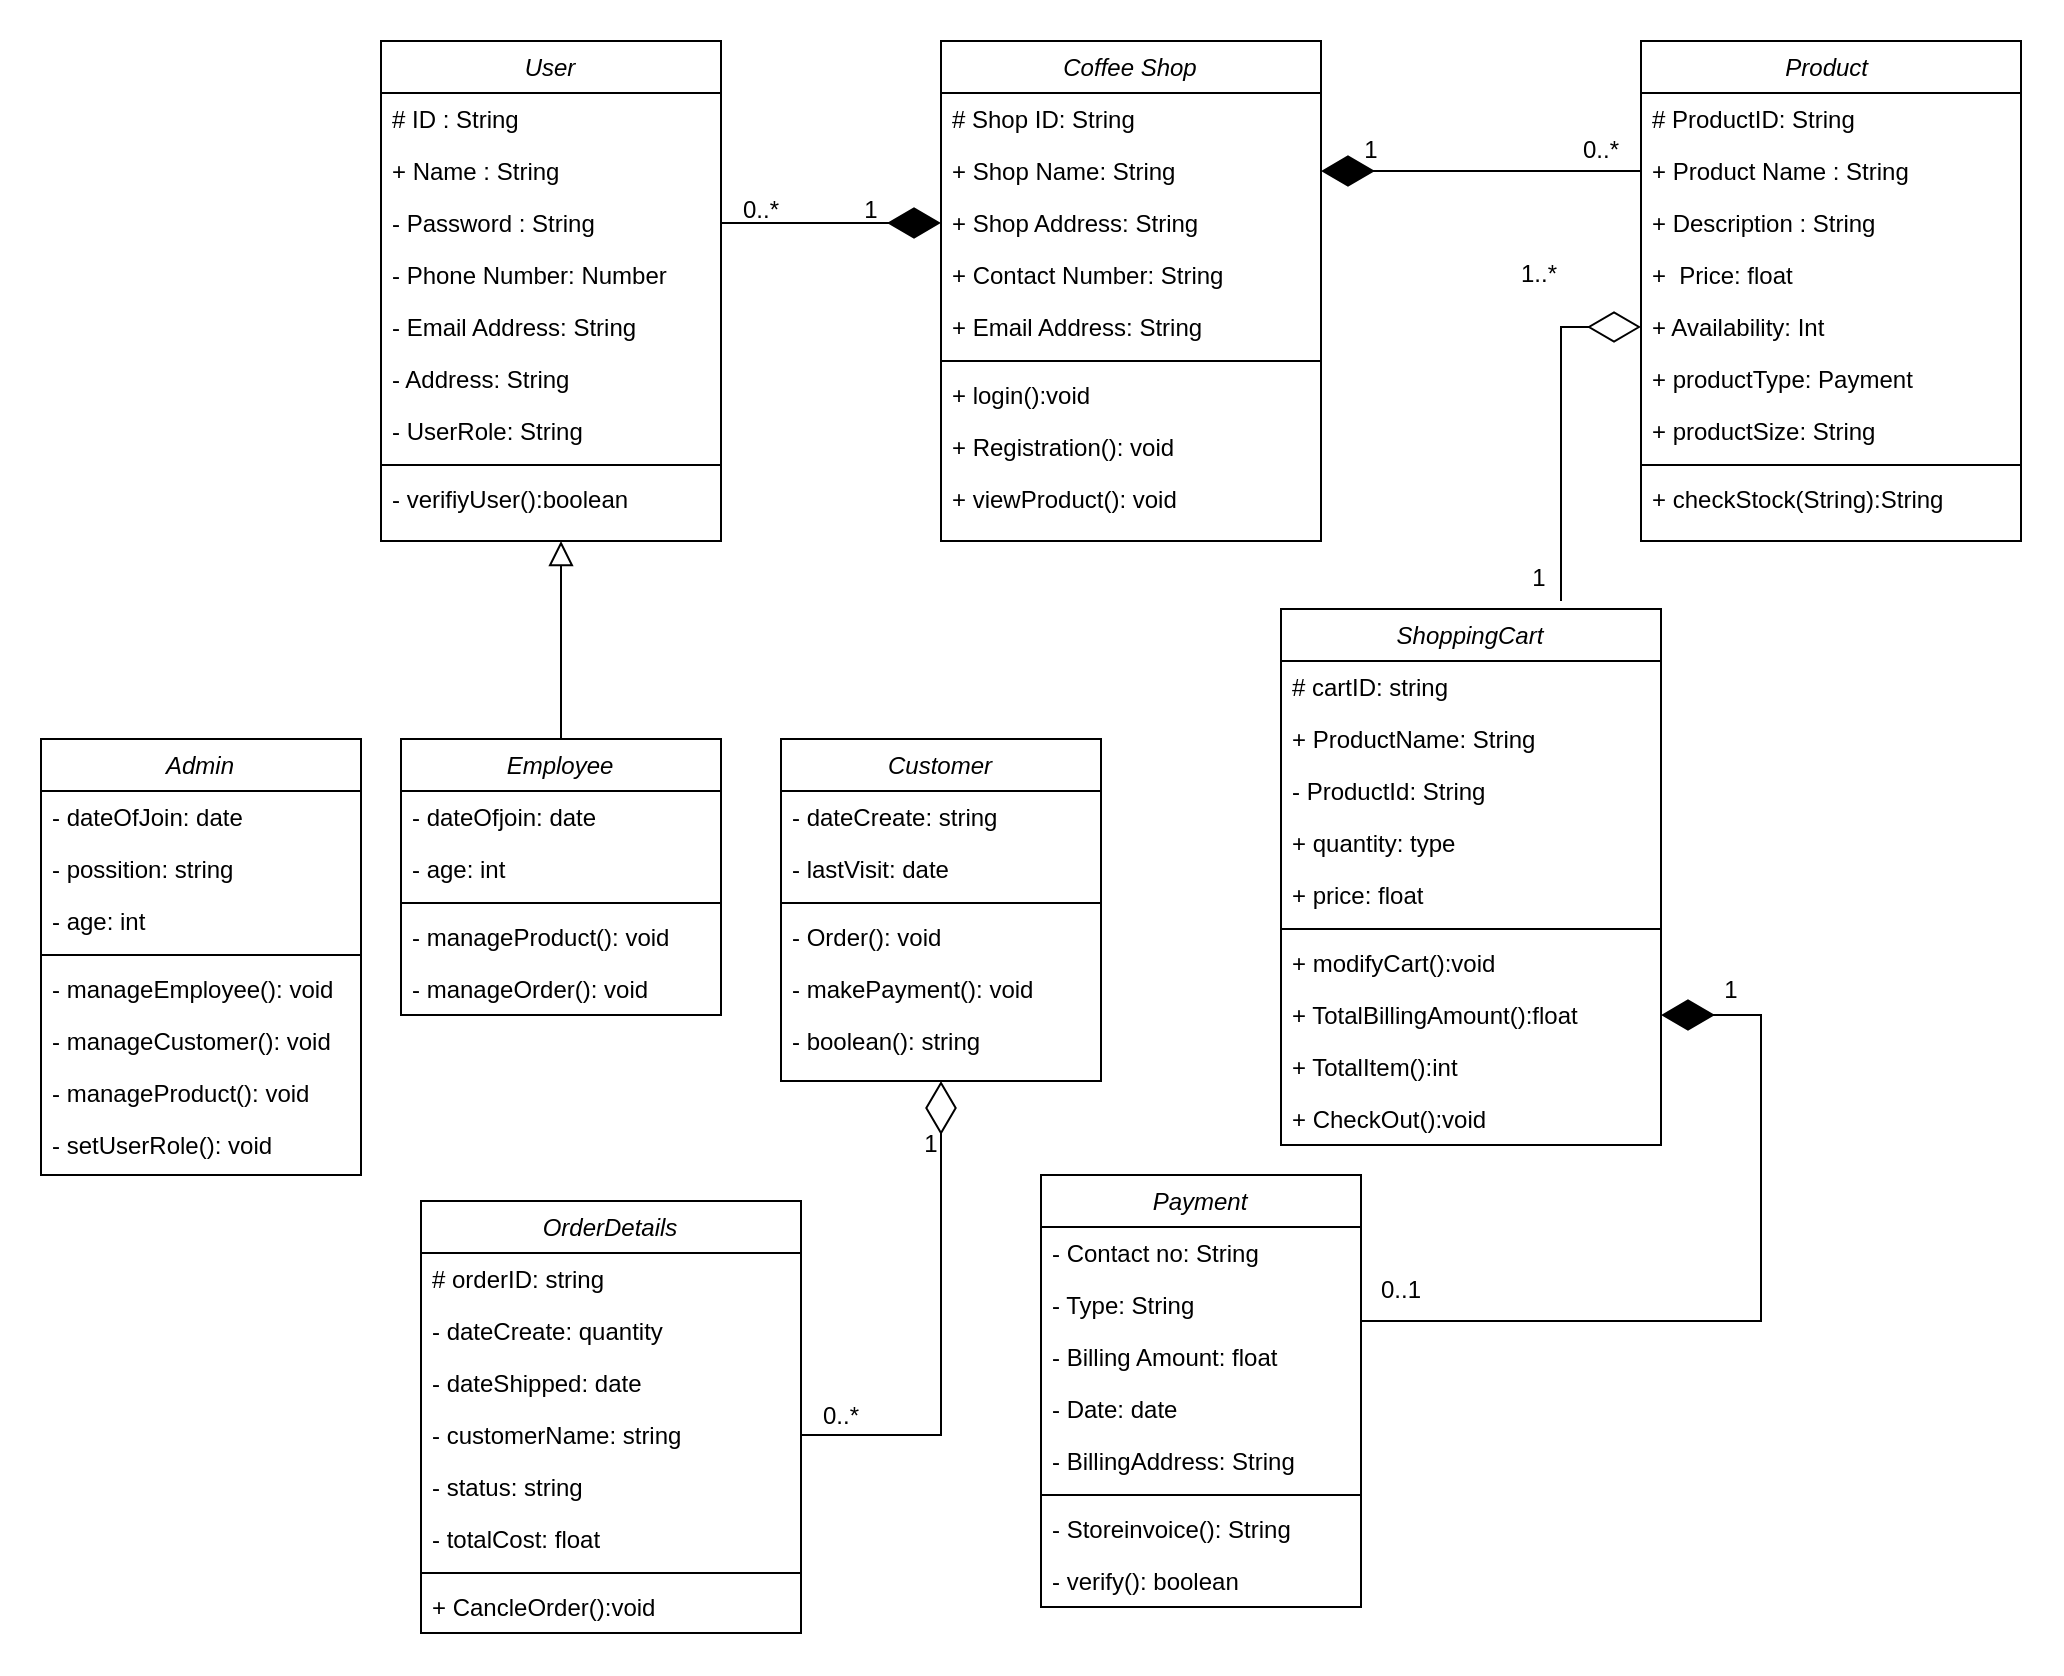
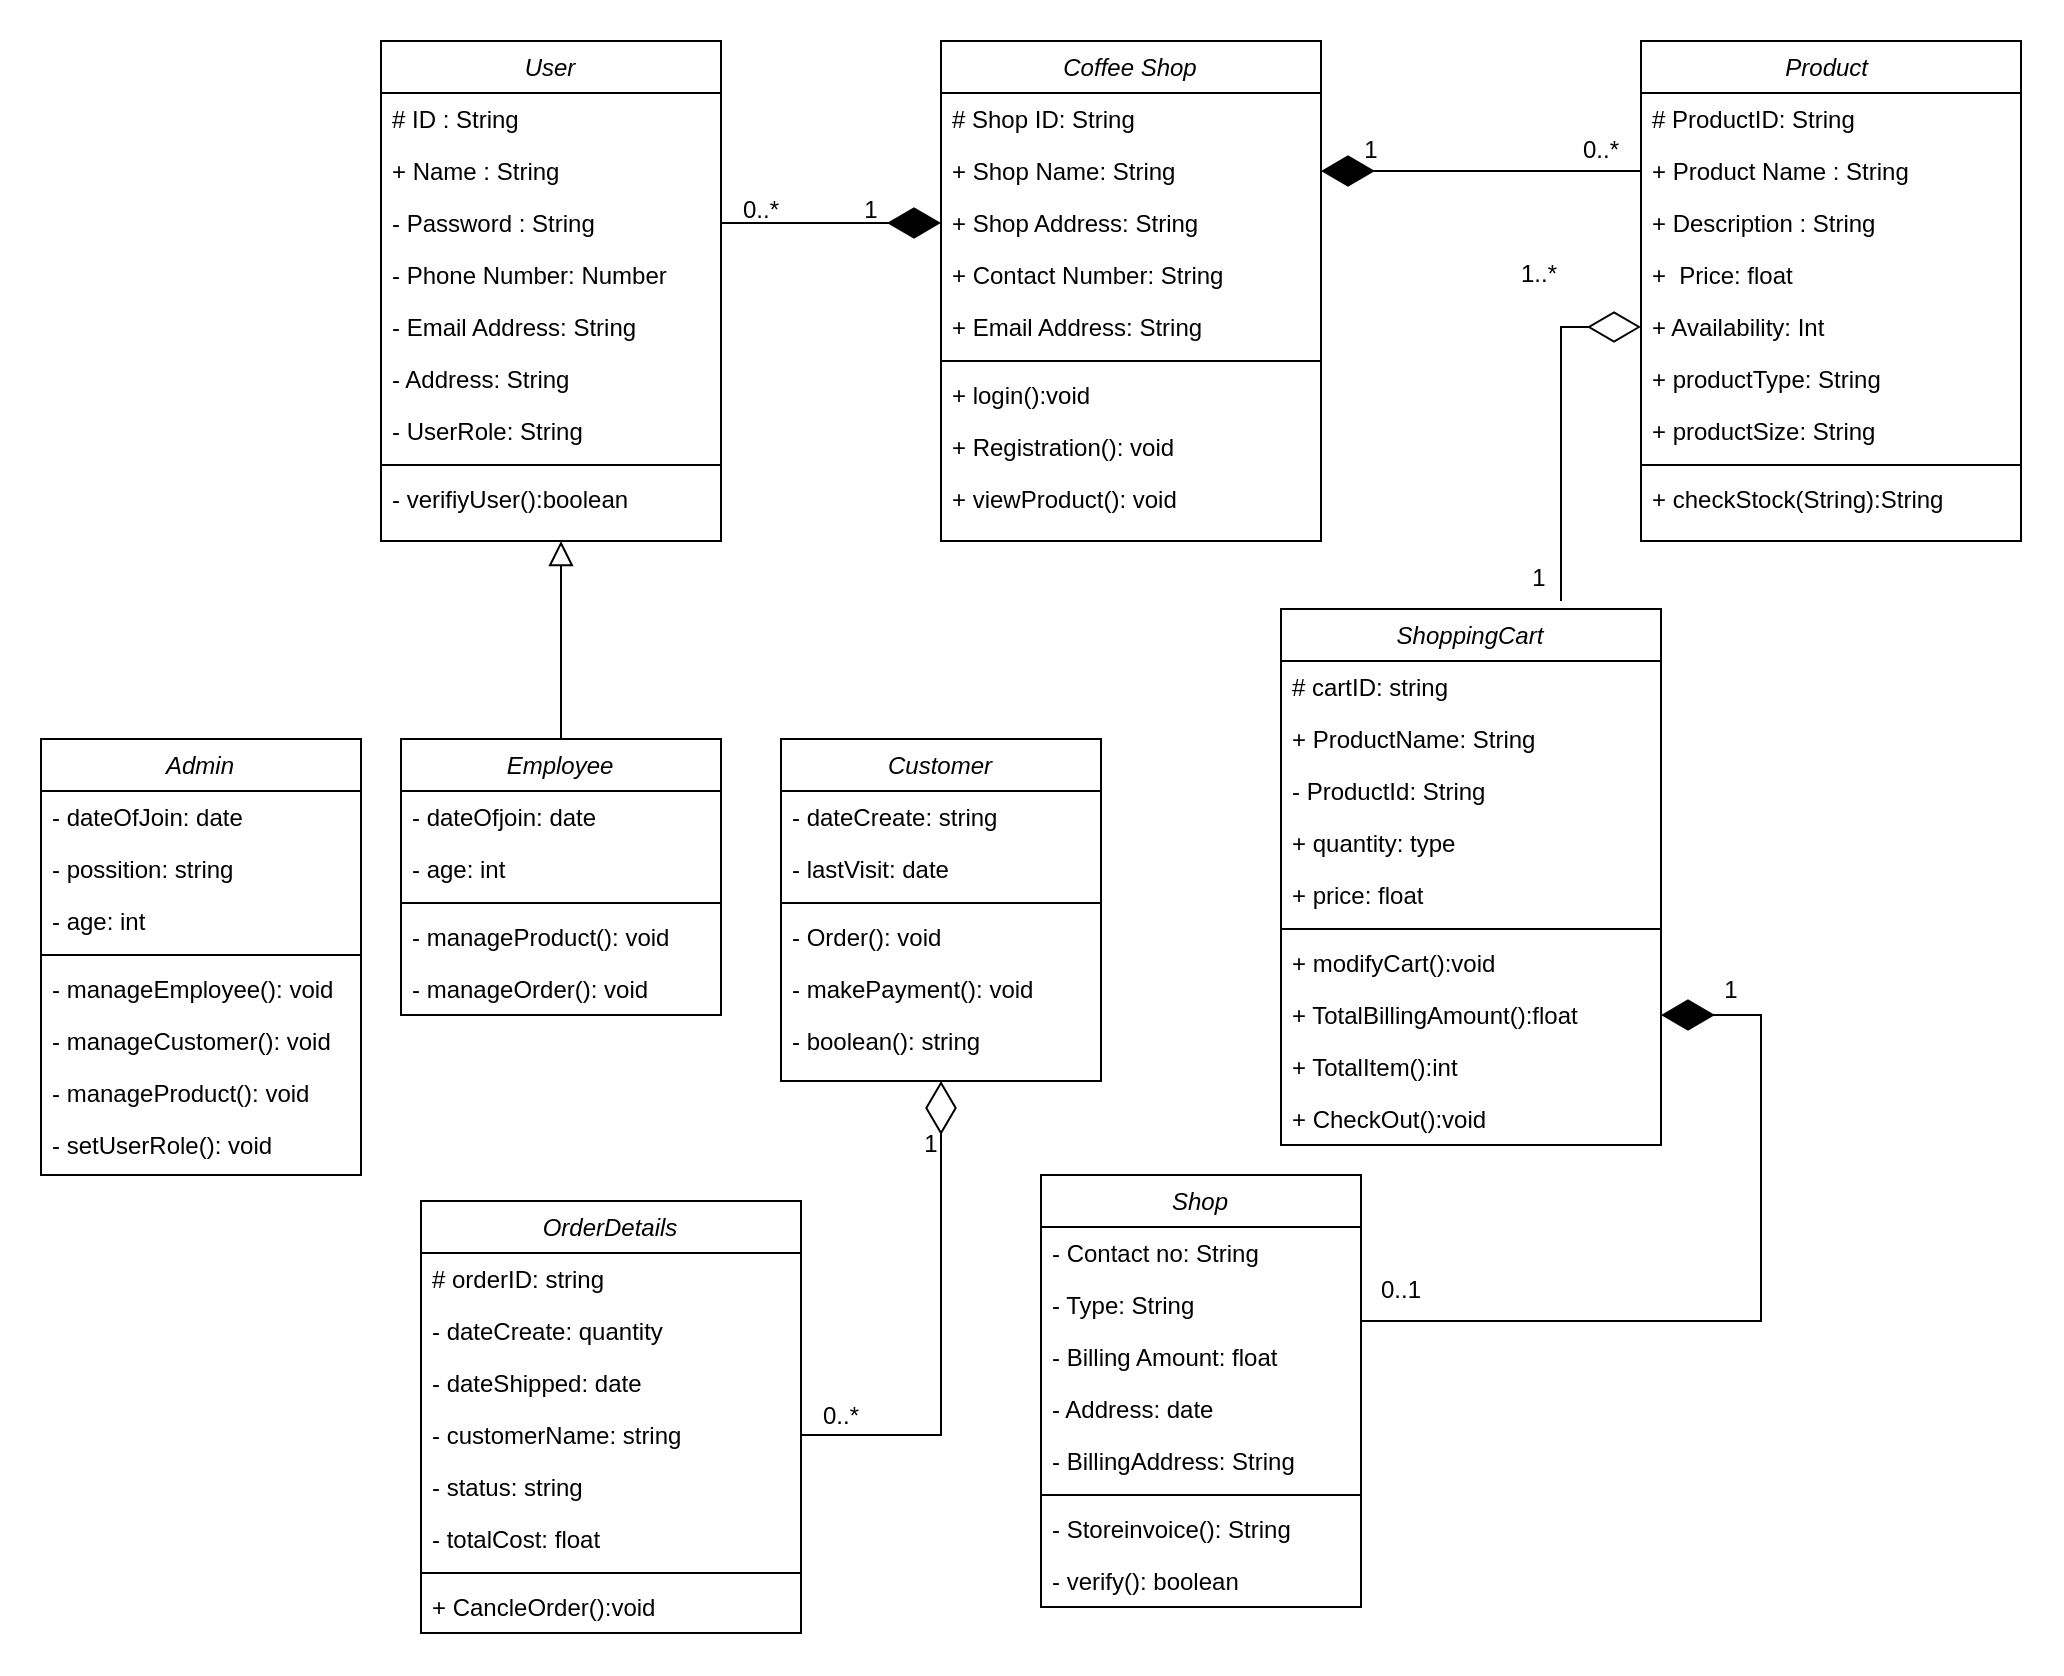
node "+ productType: Payment": label "+ productType: Payment" -> "+ productType: String"
node "Payment": label "Payment" -> "Shop"
node "- Date: date": label "- Date: date" -> "- Address: date"
